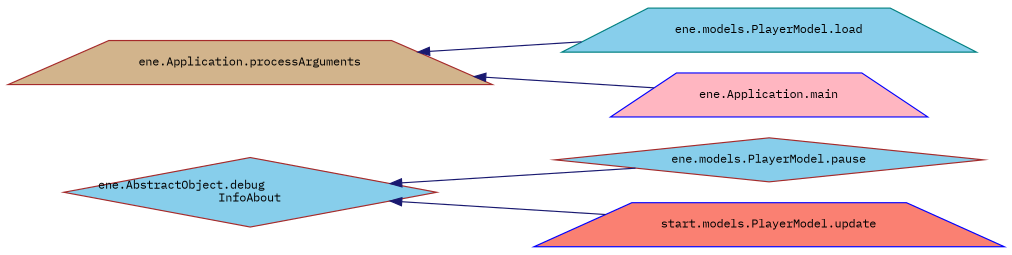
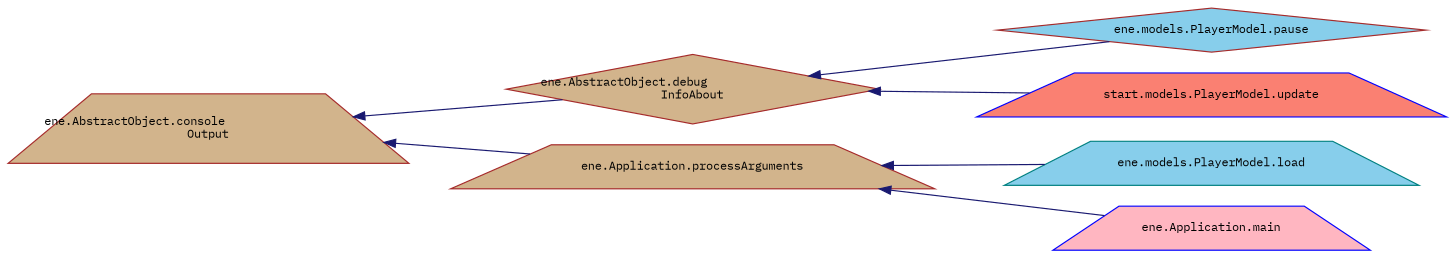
node "ene.AbstractObject.console Output": added
node "ene.AbstractObject.debug InfoAbout": fillcolor skyblue -> tan
